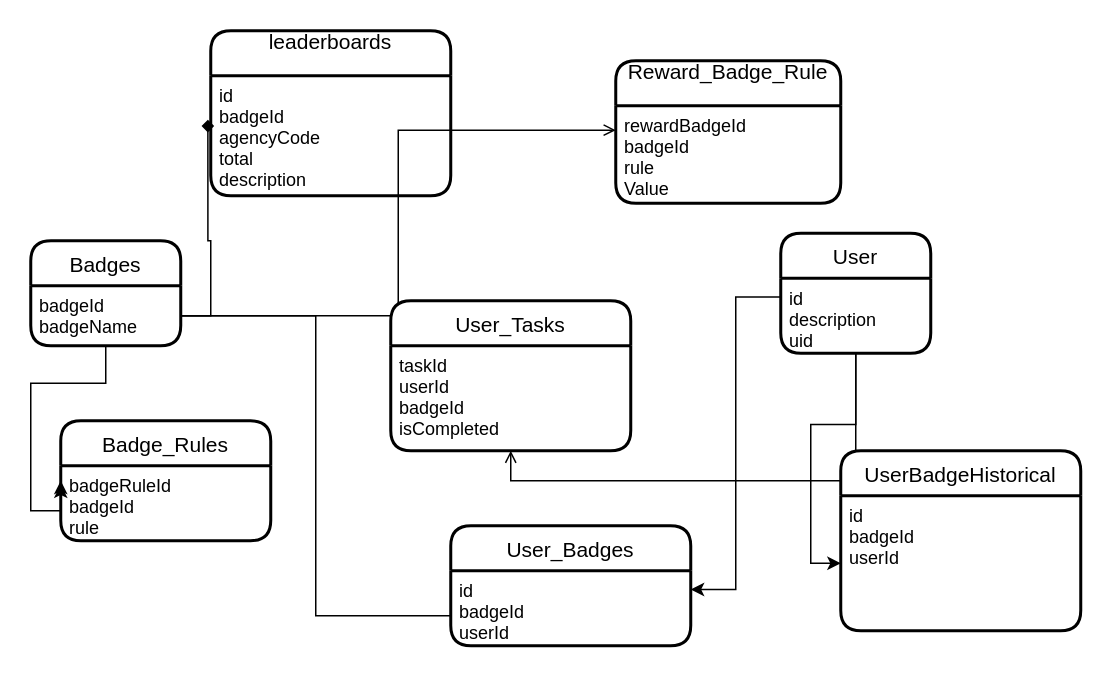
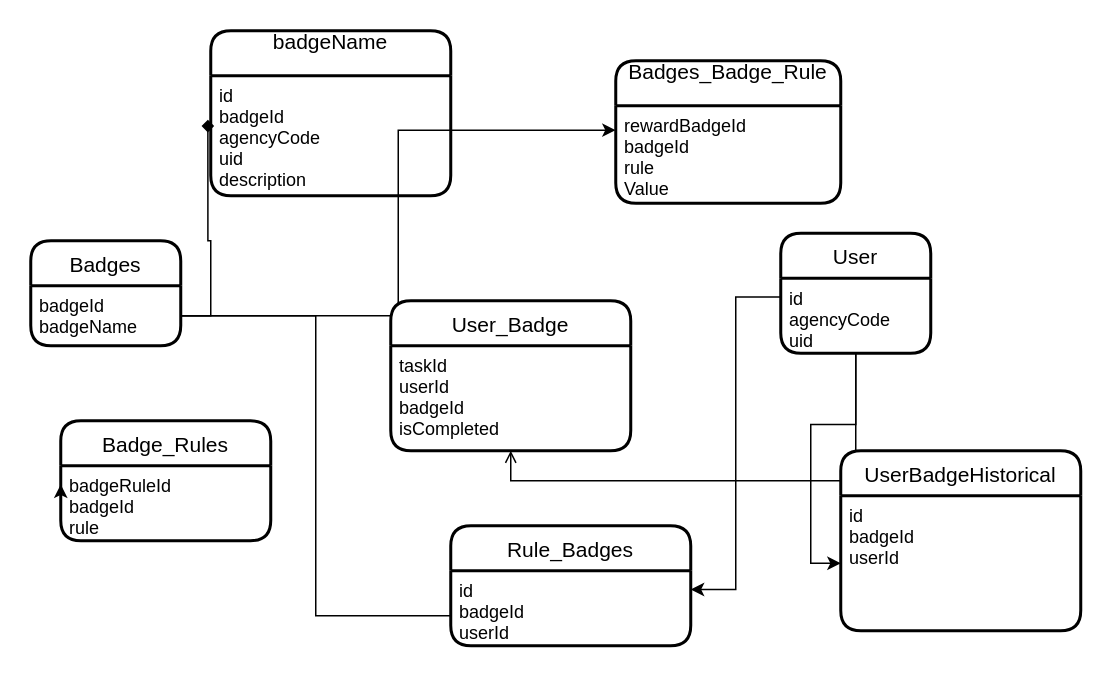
node "leaderboards": label "leaderboards" -> "badgeName"
node "Reward_Badge_Rule": label "Reward_Badge_Rule" -> "Badges_Badge_Rule"
node "id badgeId agencyCode total description": label "id badgeId agencyCode total description" -> "id badgeId agencyCode uid description"
edge "badgeId badgeName" -> "rewardBadgeId badgeId rule Value": arrowhead open -> classic
node "id description uid": label "id description uid" -> "id agencyCode uid"
node "User_Tasks": label "User_Tasks" -> "User_Badge"
edge "Badges" -> "Badge_Rules": removed
node "User_Badges": label "User_Badges" -> "Rule_Badges"
